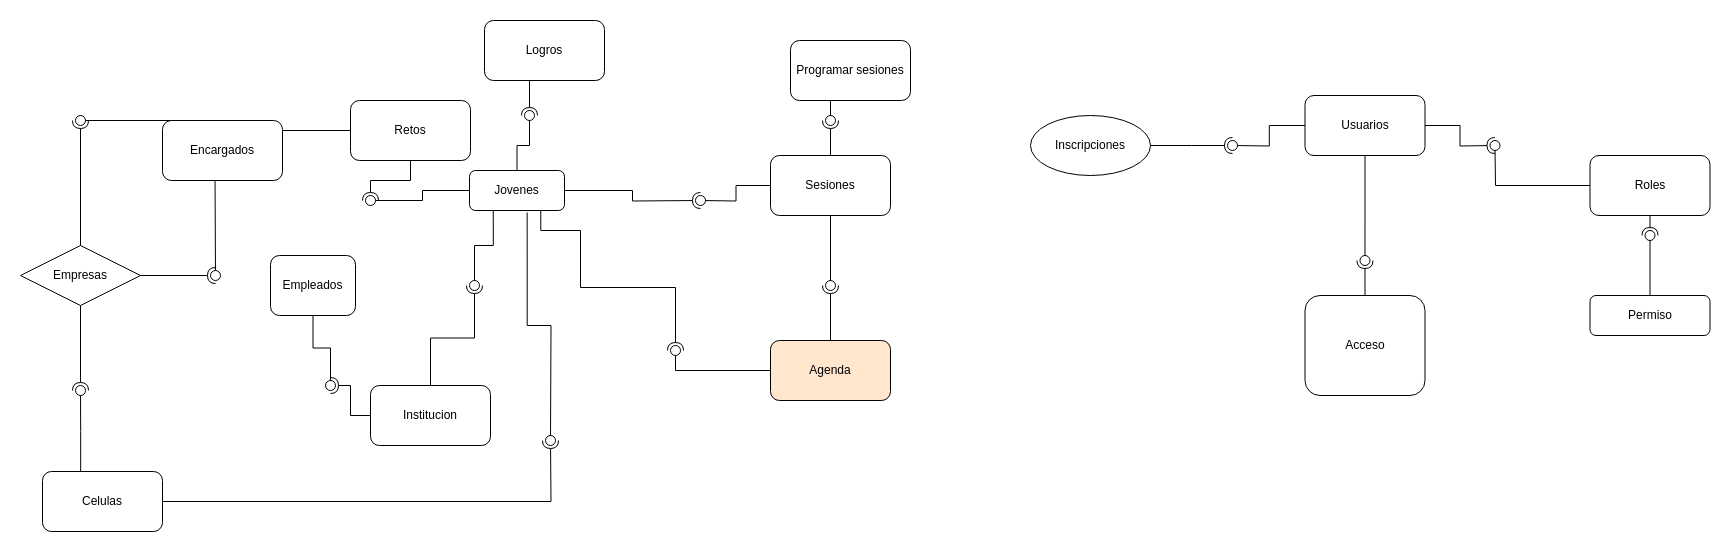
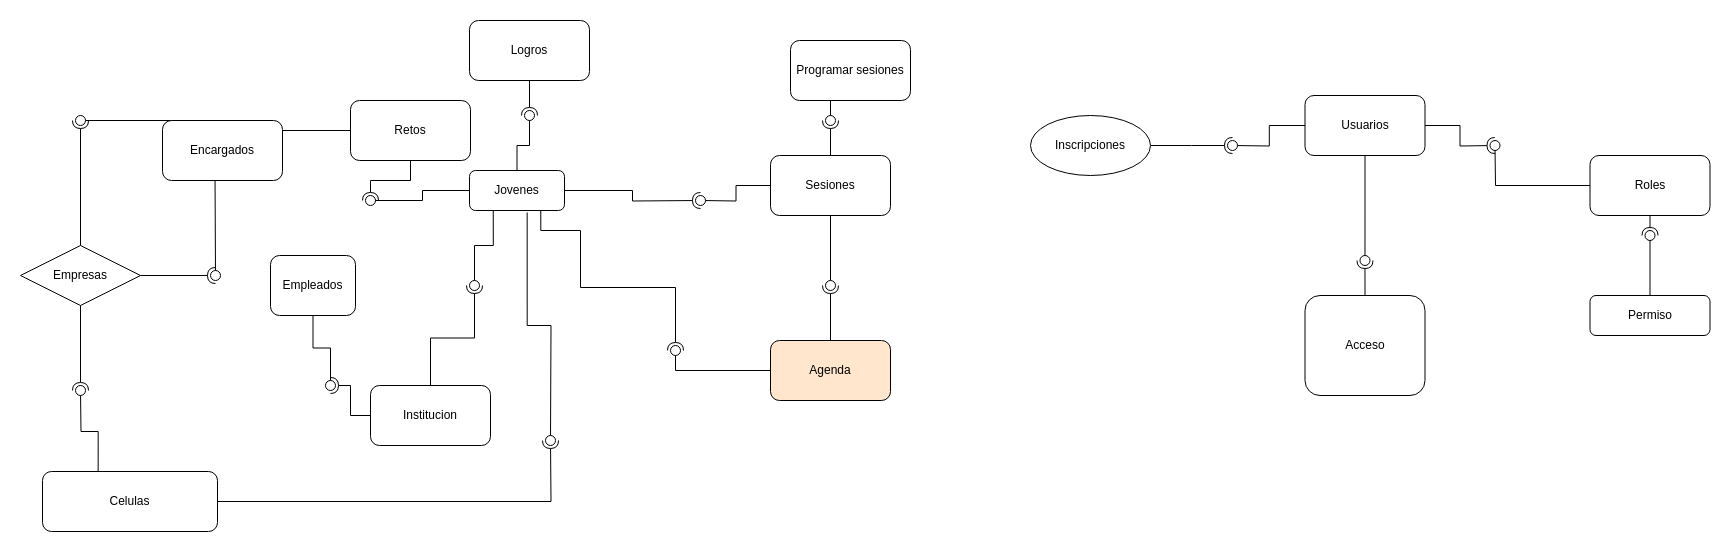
node "Logros": moved (545, 51) -> (530, 51)
node "Celulas": size 120x60 -> 175x60
